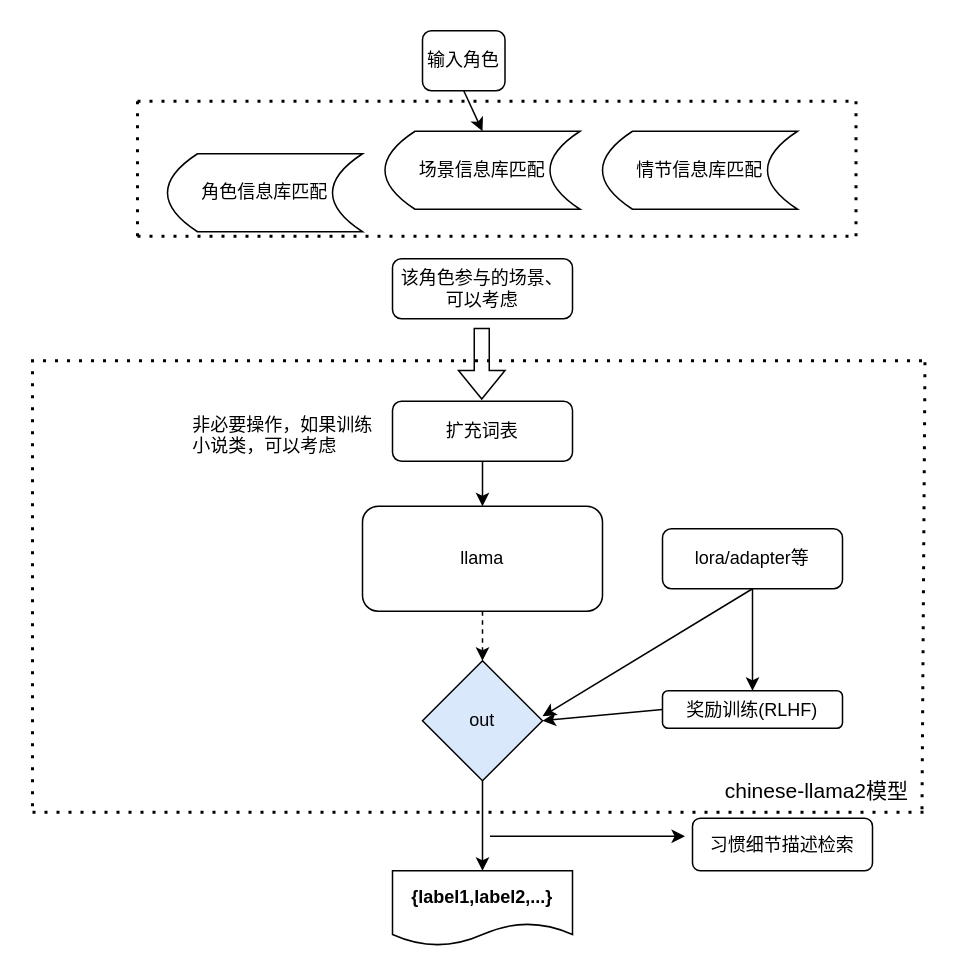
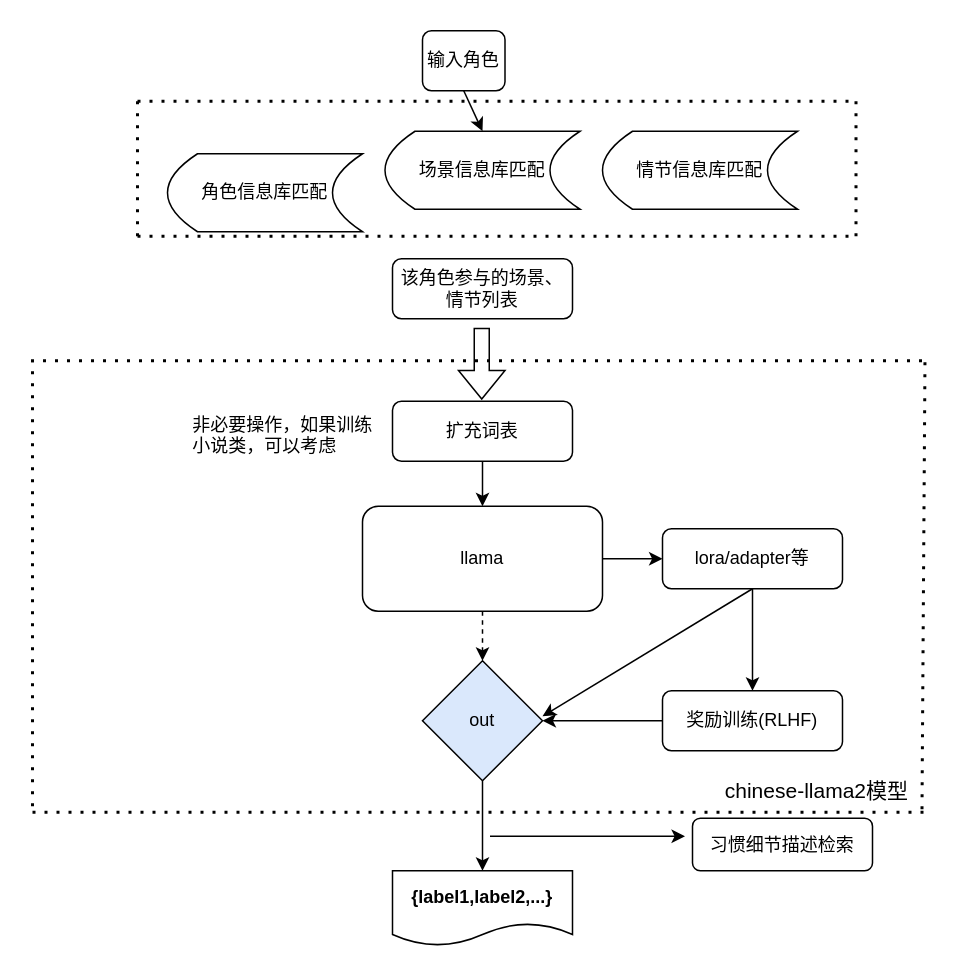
node "该角色参与的场景、可以考虑": label "该角色参与的场景、可以考虑" -> "该角色参与的场景、情节列表"
edge "llama" -> "lora/adapter等": added
node "奖励训练(RLHF)": size 180x38 -> 180x60
